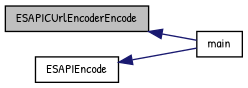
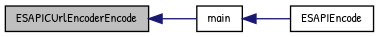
edge "main" -> "ESAPIEncode": reversed
